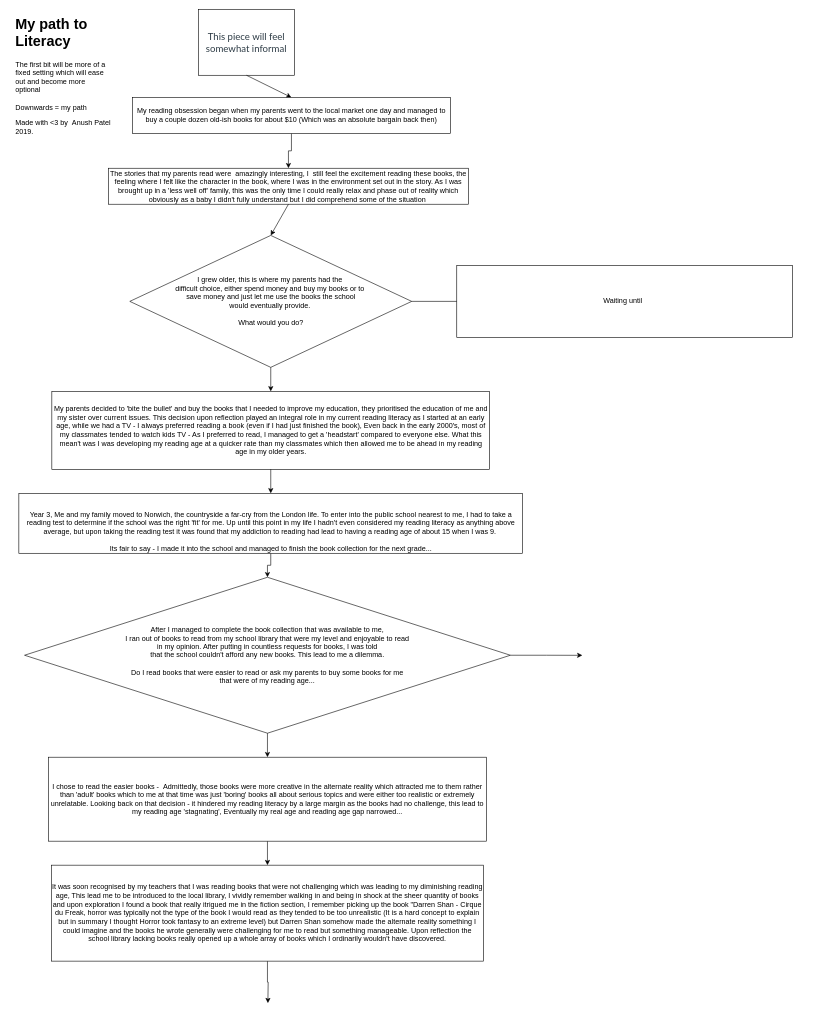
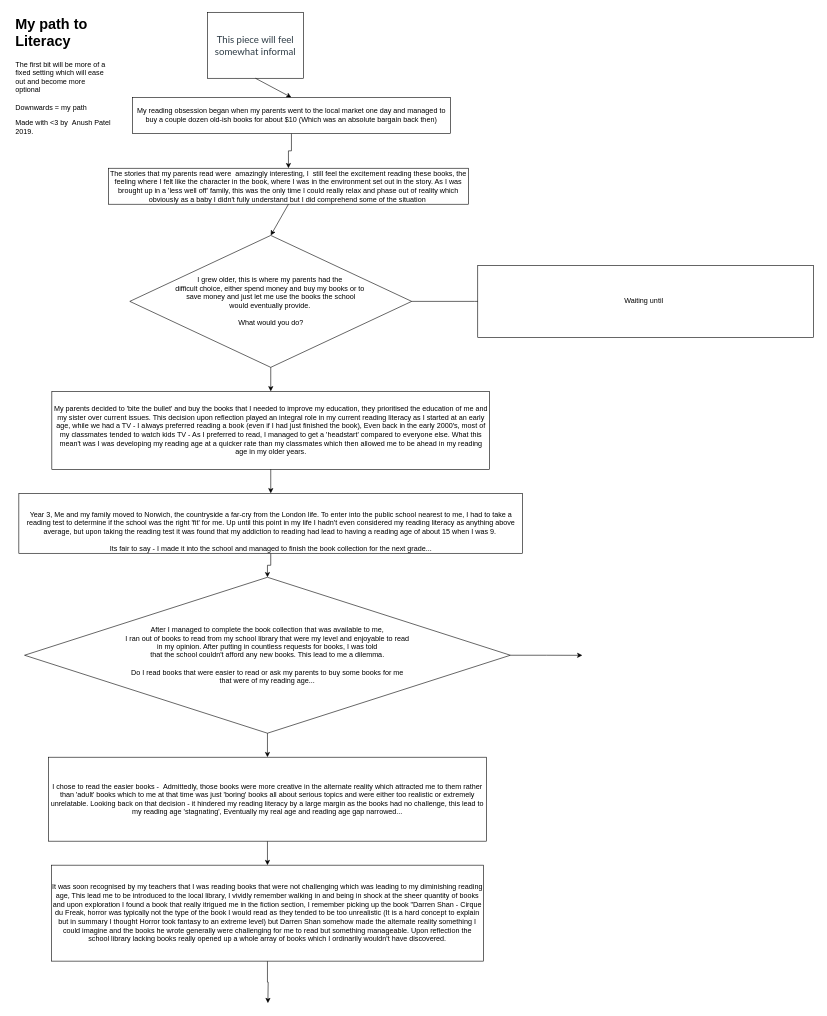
node "This piece will feel somewhat informal": moved (246, 42) -> (255, 45)
node "Waiting until": moved (625, 302) -> (646, 302)
